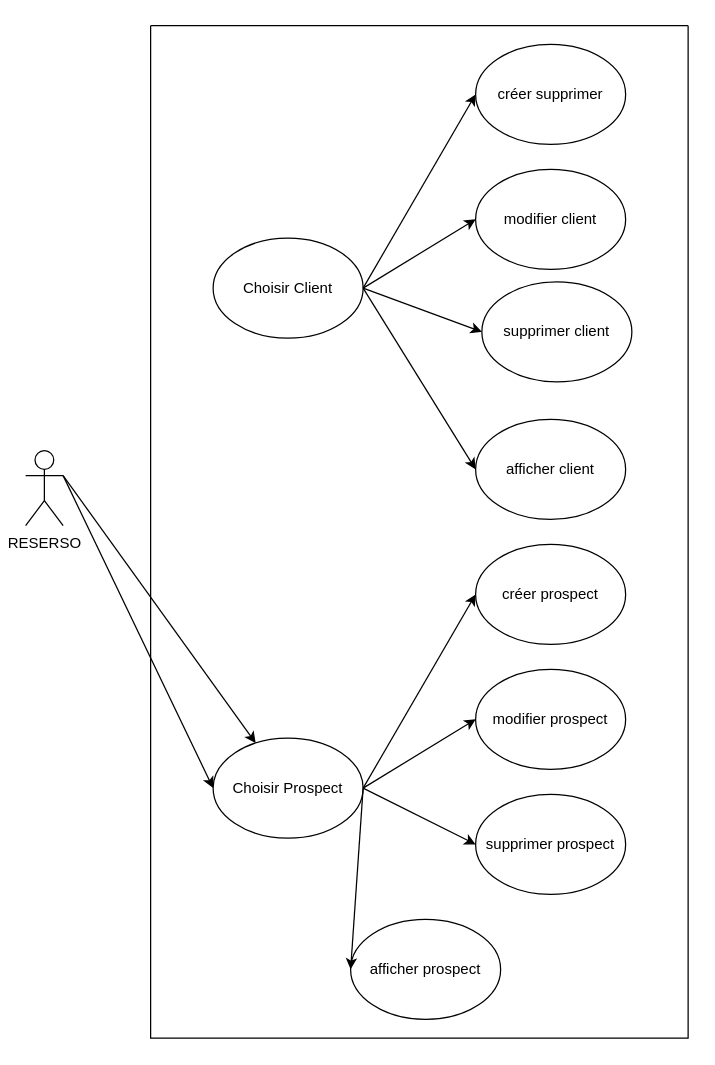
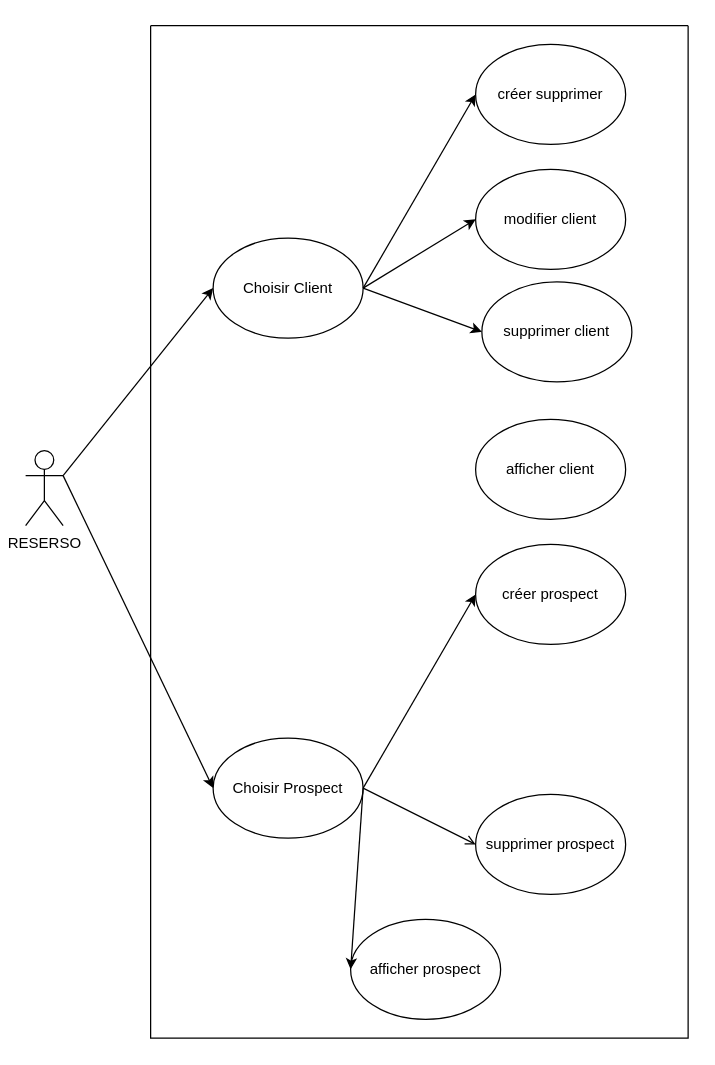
edge "Choisir Client" -> "afficher client": removed
edge "RESERSO" -> "Choisir Prospect": now "RESERSO" -> "Choisir Client"
node "modifier prospect": removed
edge "Choisir Prospect" -> "modifier prospect": removed
edge "Choisir Prospect" -> "supprimer prospect": arrowhead classic -> open
